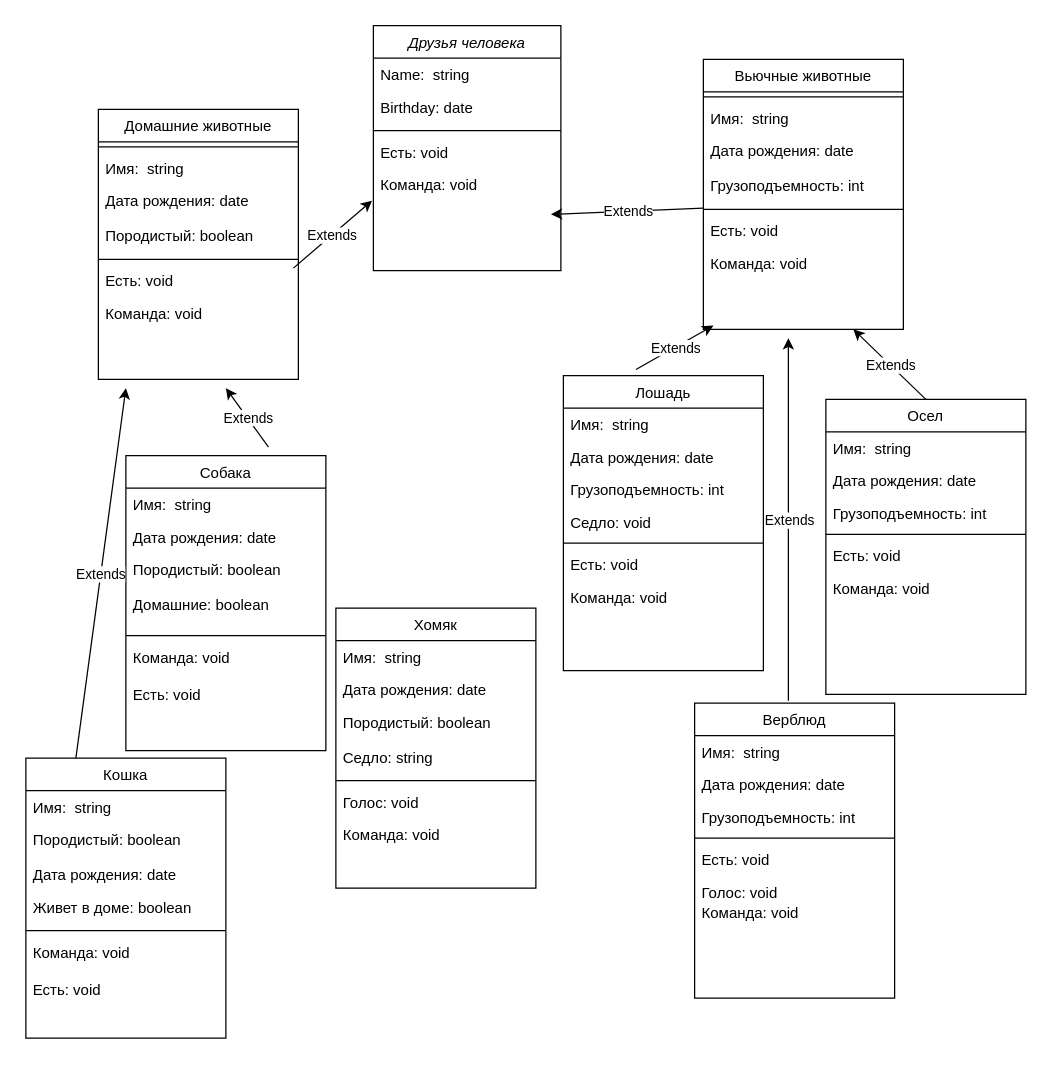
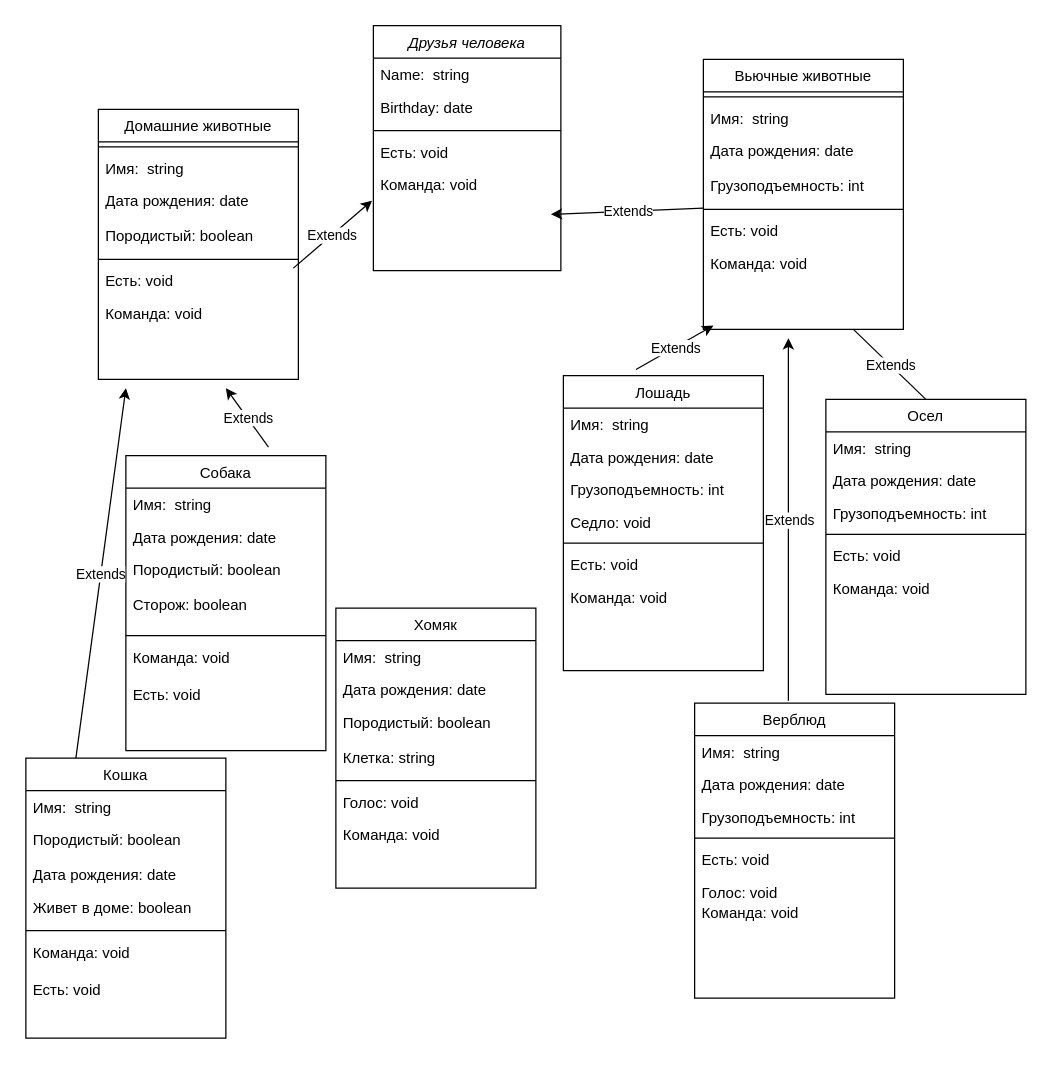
edge "Осел" -> "Вьючные животные": arrowhead classic -> none
node "Домашние: boolean": label "Домашние: boolean" -> "Сторож: boolean"
node "Седло: string": label "Седло: string" -> "Клетка: string"
